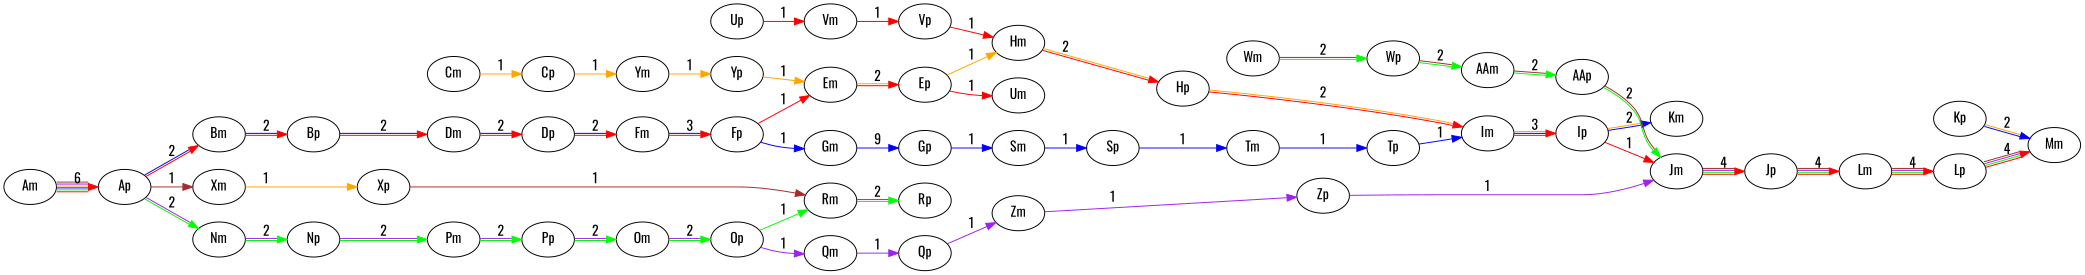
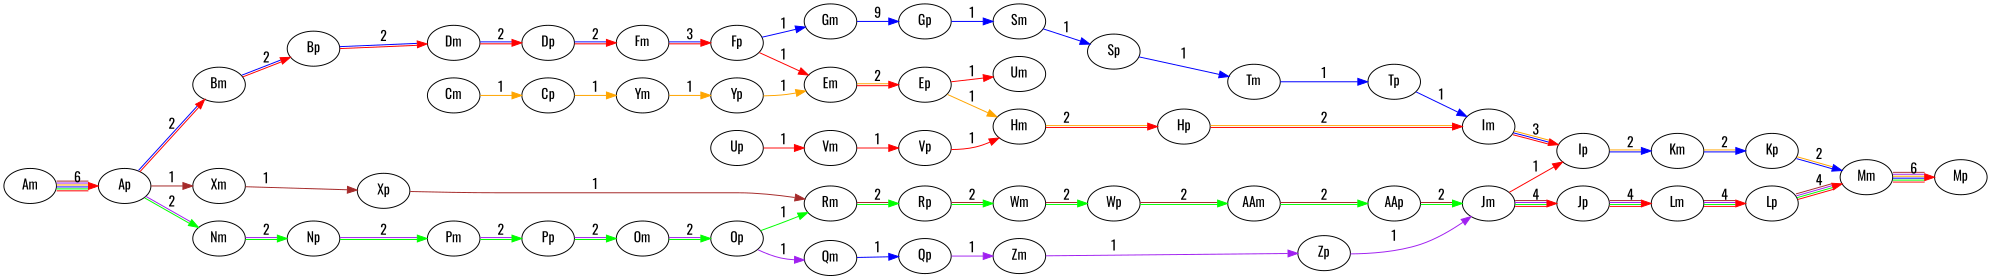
edge "Ip" -> "Jm": reversed
edge "Km" -> "Kp": added, label "2"
node "Mp": added
edge "Xm" -> "Xp": color orange -> brown
edge "Rp" -> "Wm": added, label "2"
edge "Qm" -> "Qp": color purple -> blue
